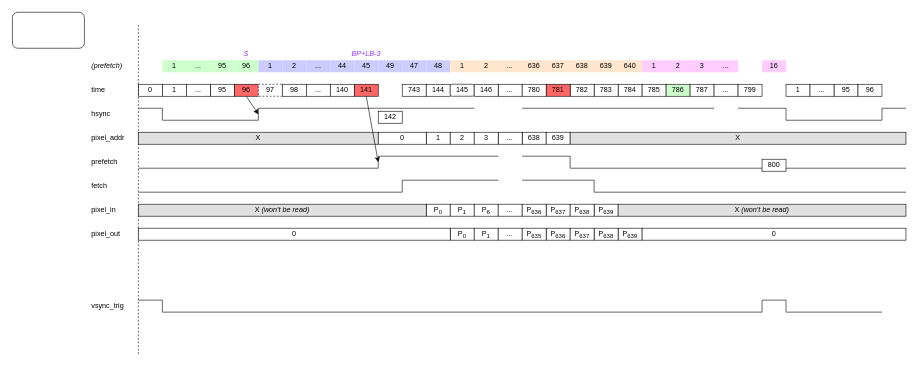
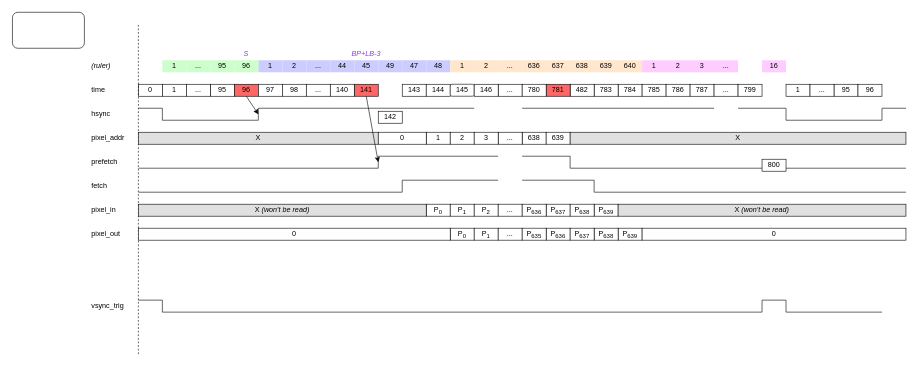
node "(prefetch)": label "(prefetch)" -> "(ruler)"
node "97": style dashed -> solid
node "743": label "743" -> "143"
node "782": label "782" -> "482"
node "786": fillcolor #ccffcc -> #ffffff
node "P6": label "P6" -> "P2"
